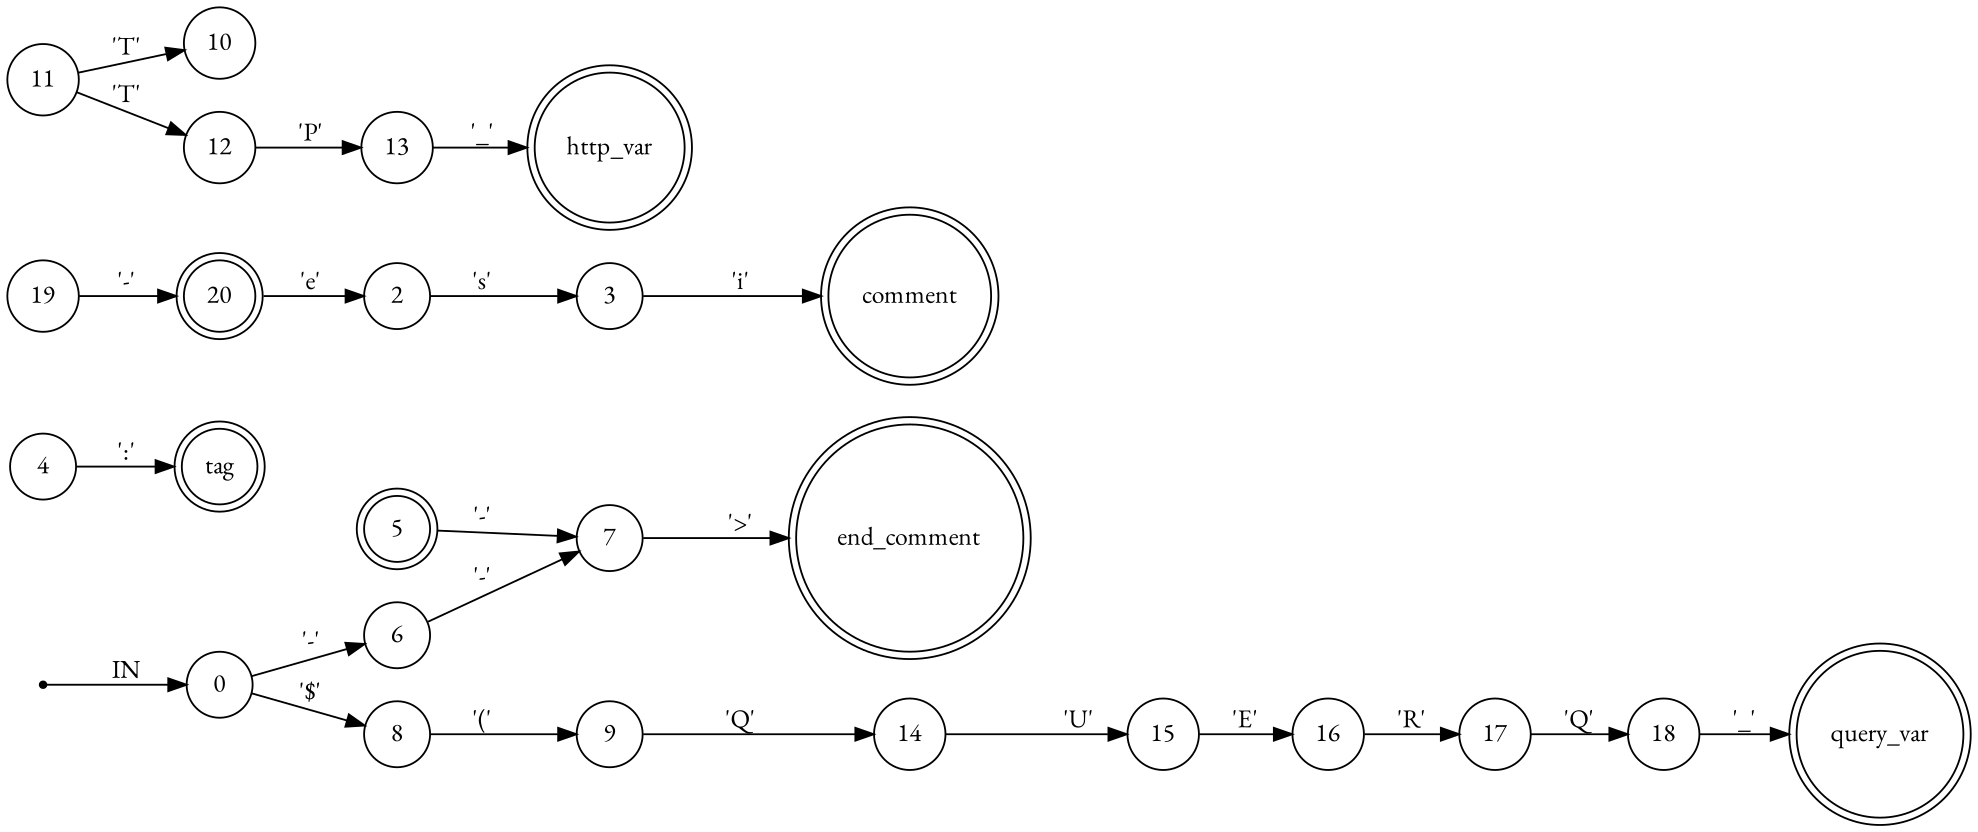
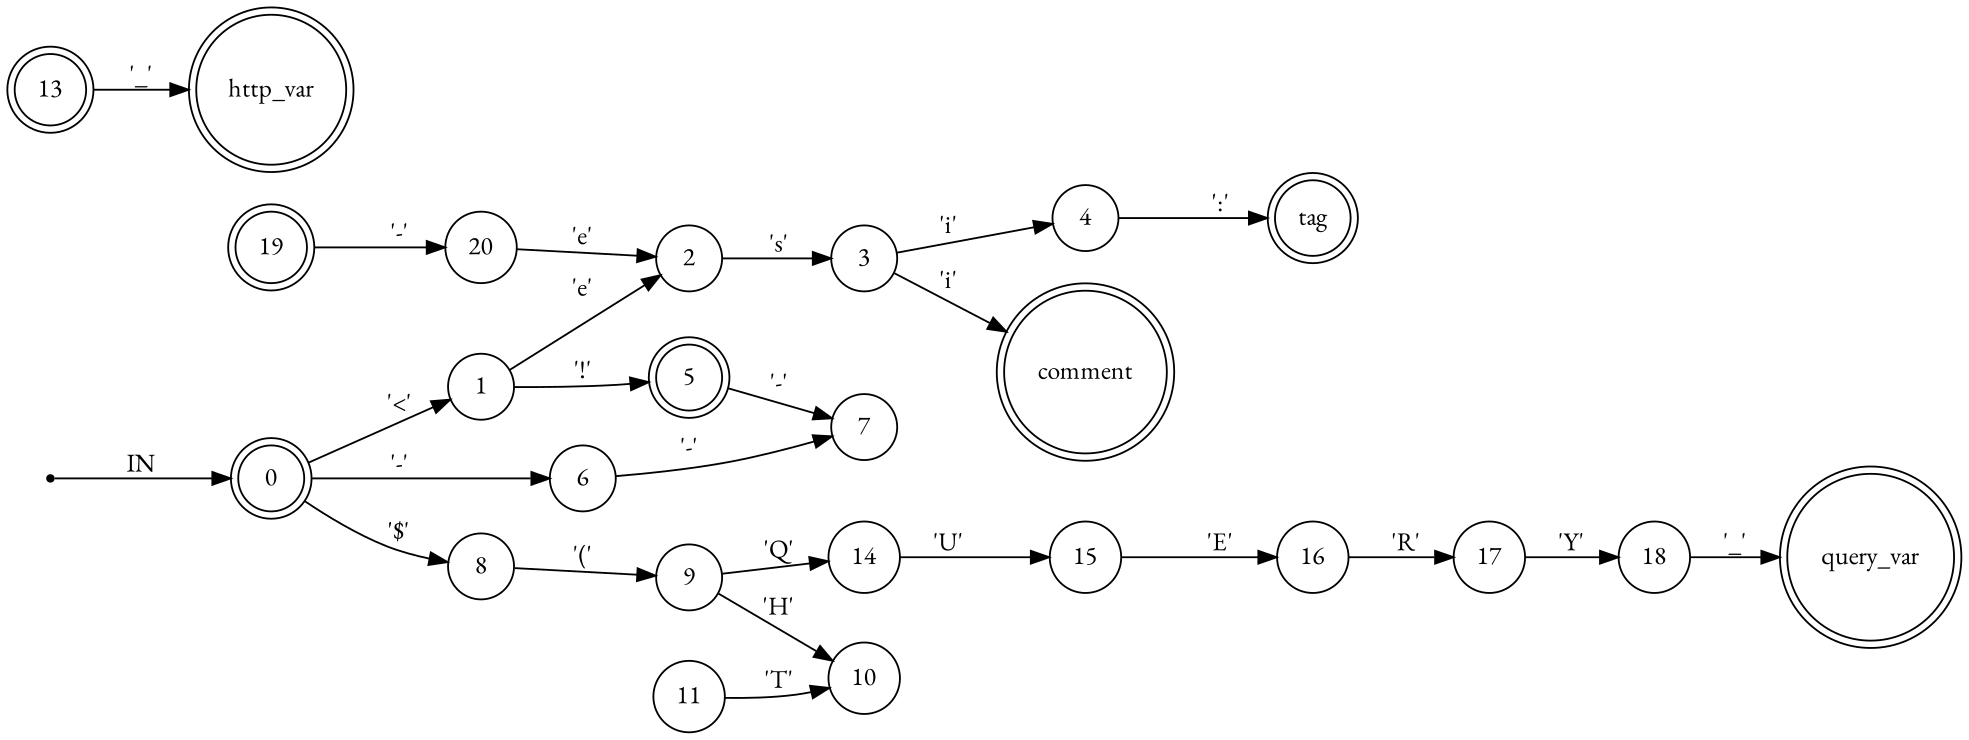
node "12": removed
node "13": shape circle -> doublecircle
edge "3" -> "4": added, label "'i'"
node "19": shape circle -> doublecircle
node "20": shape doublecircle -> circle
node "1": added
node "end_comment": removed
edge "9" -> "10": added, label "'H'"
node "0": shape circle -> doublecircle
edge "17" -> "18": label "'Q'" -> "'Y'"
